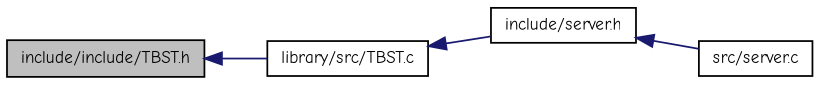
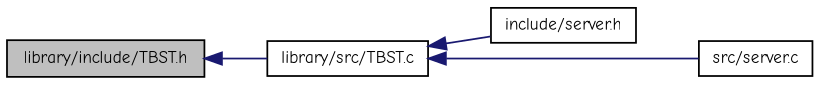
edge "src/server.c" -> "include/server.h": now "src/server.c" -> "library/src/TBST.c"
node "include/include/TBST.h": label "include/include/TBST.h" -> "library/include/TBST.h"
